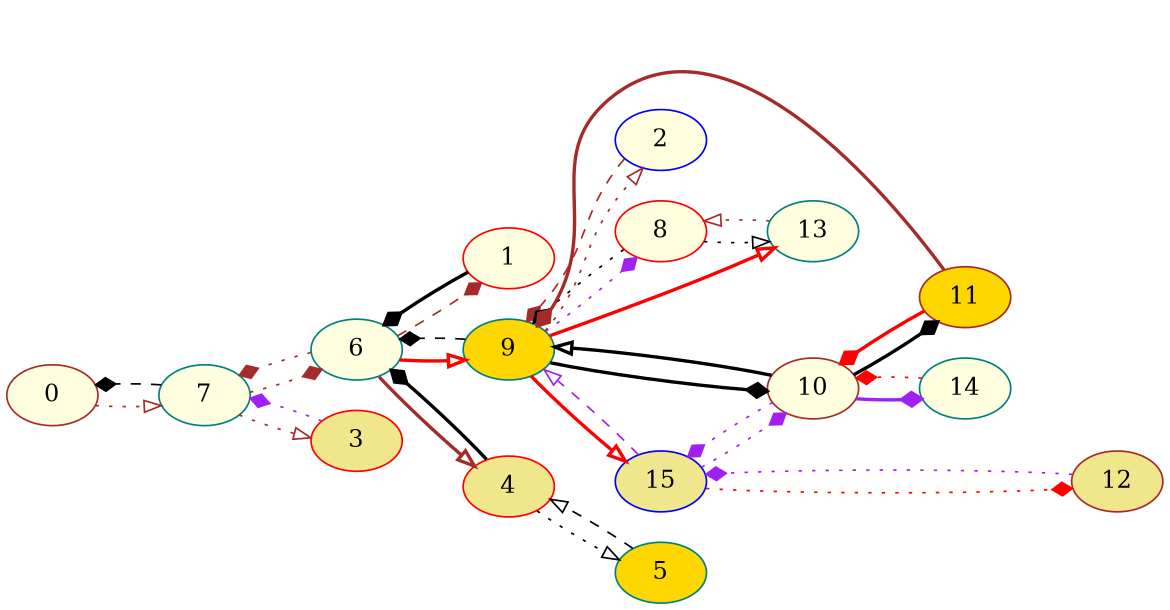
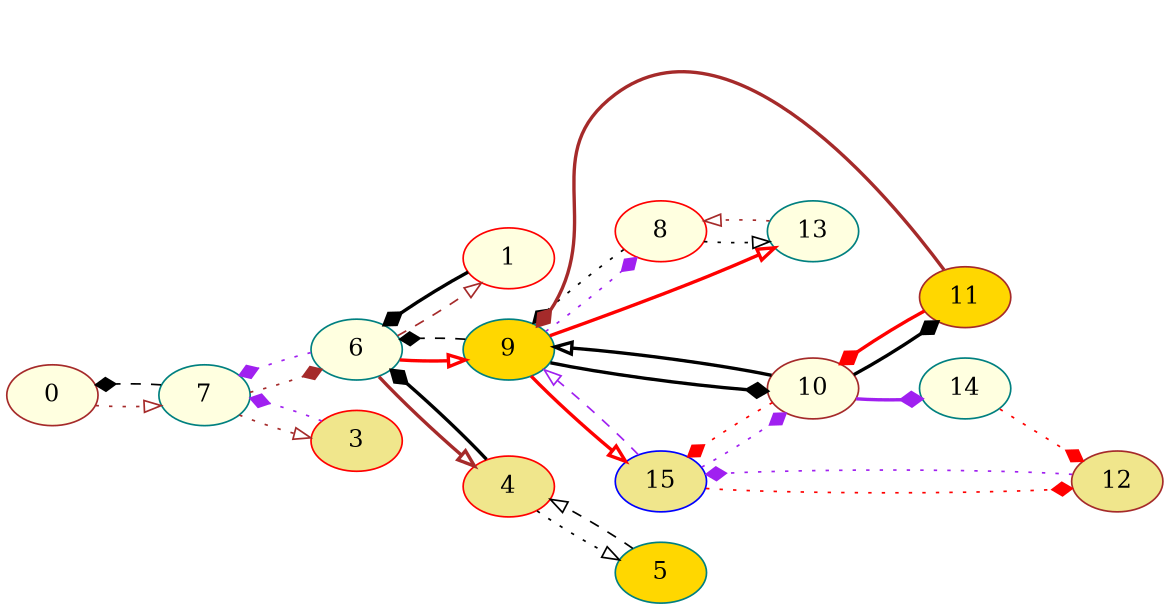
node "2": removed
edge "6" -> "1": arrowhead diamond -> onormal
edge "6" -> "7": color brown -> purple
edge "14" -> "10": now "14" -> "12"
edge "10" -> "15": color purple -> red
